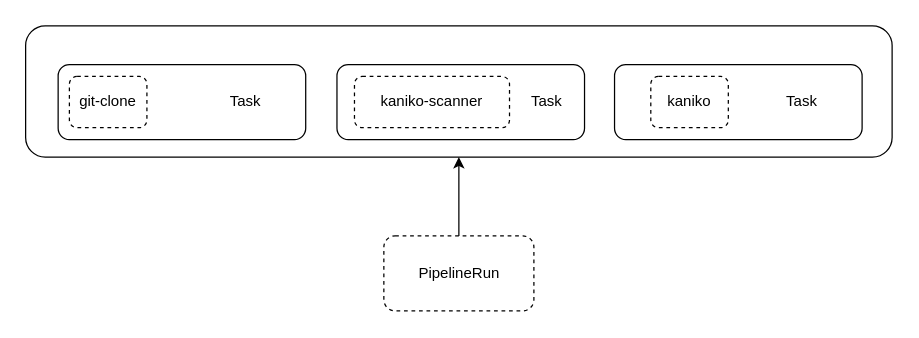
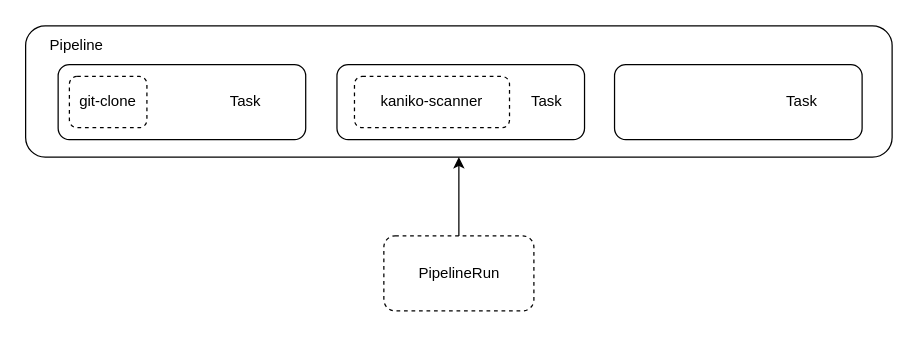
node "Pipeline": added
node "kaniko": removed
